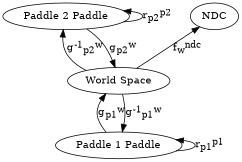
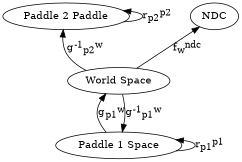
edge "Paddle 2 Paddle" -> "World Space": removed, label "g p2 w"
node "Paddle 1 Paddle": label "Paddle 1 Paddle" -> "Paddle 1 Space"
